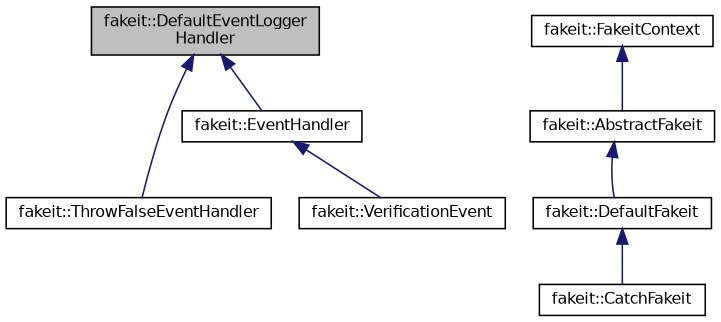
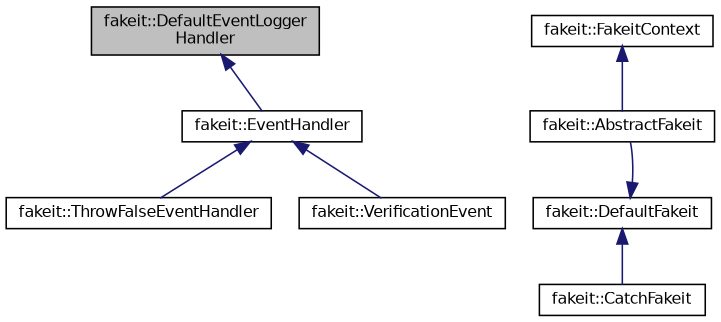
edge "fakeit::ThrowFalseEventHandler" -> "fakeit::DefaultEventLogger Handler": now "fakeit::ThrowFalseEventHandler" -> "fakeit::EventHandler"
edge "fakeit::DefaultFakeit" -> "fakeit::AbstractFakeit": reversed
